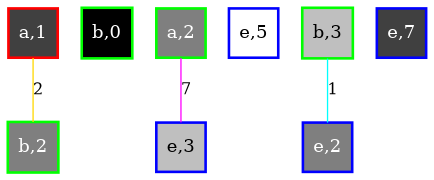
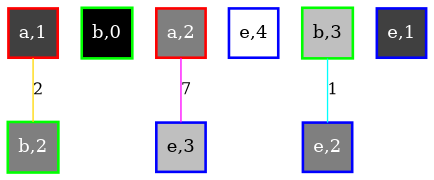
node "a,2": color green -> red
node "e,5": label "e,5" -> "e,4"
node "e,7": label "e,7" -> "e,1"
